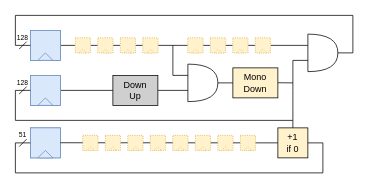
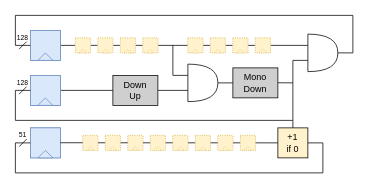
node "Mono Down": fillcolor #fff2cc -> #cfcfcf
